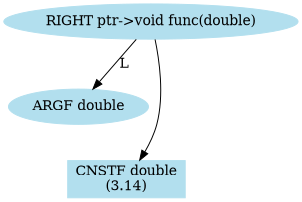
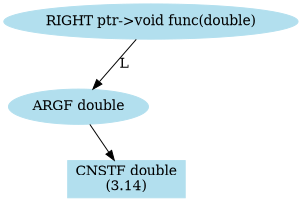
edge "RIGHT ptr->void func(double)" -> "CNSTF double (3.14)": now "ARGF double" -> "CNSTF double (3.14)"
